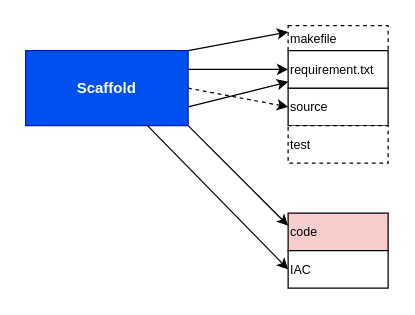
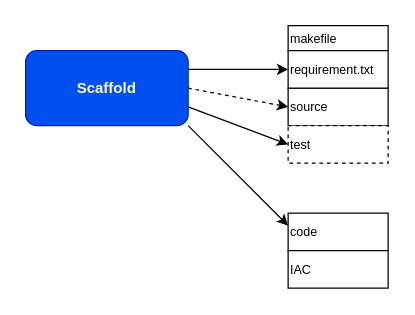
node "makefile": style dashed -> solid
edge "Scaffold" -> "makefile": removed
node "Scaffold": shape rectangle -> rounded rectangle
edge "Scaffold" -> "requirement.txt": now "Scaffold" -> "test"
edge "Scaffold" -> "IAC": removed
node "code": fillcolor #f8cecc -> #ffffff
